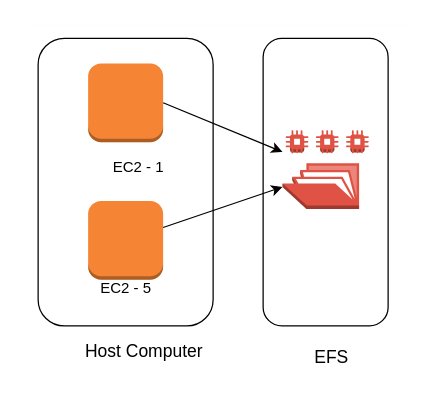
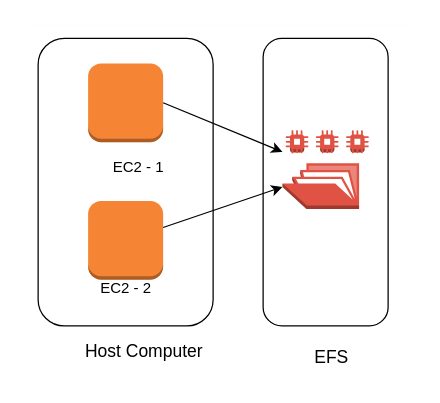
node "EC2 - 5": label "EC2 - 5" -> "EC2 - 2"
